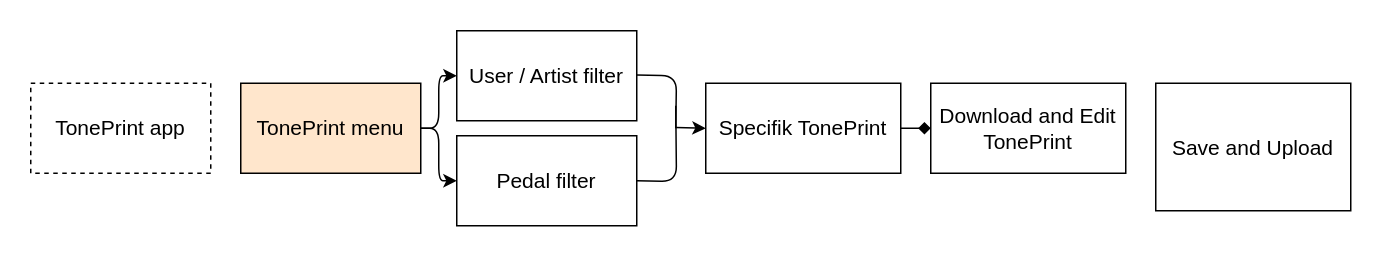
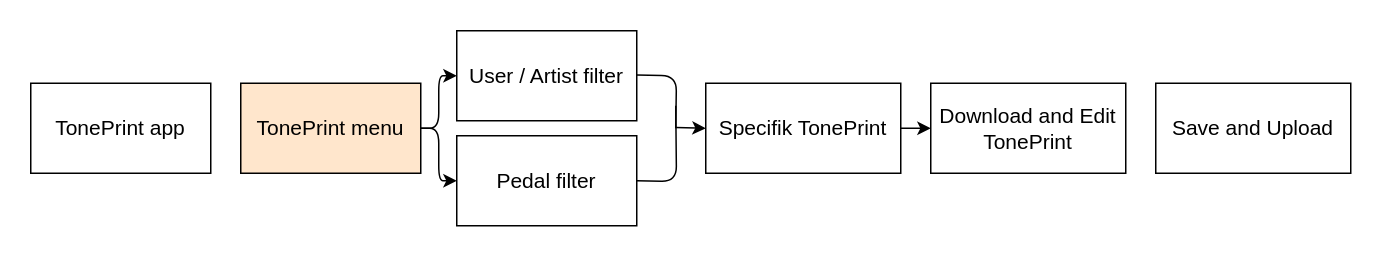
node "TonePrint app": style dashed -> solid
edge "Specifik TonePrint" -> "Download and Edit TonePrint": arrowhead diamond -> classic
node "Save and Upload": size 195x128 -> 195x90
